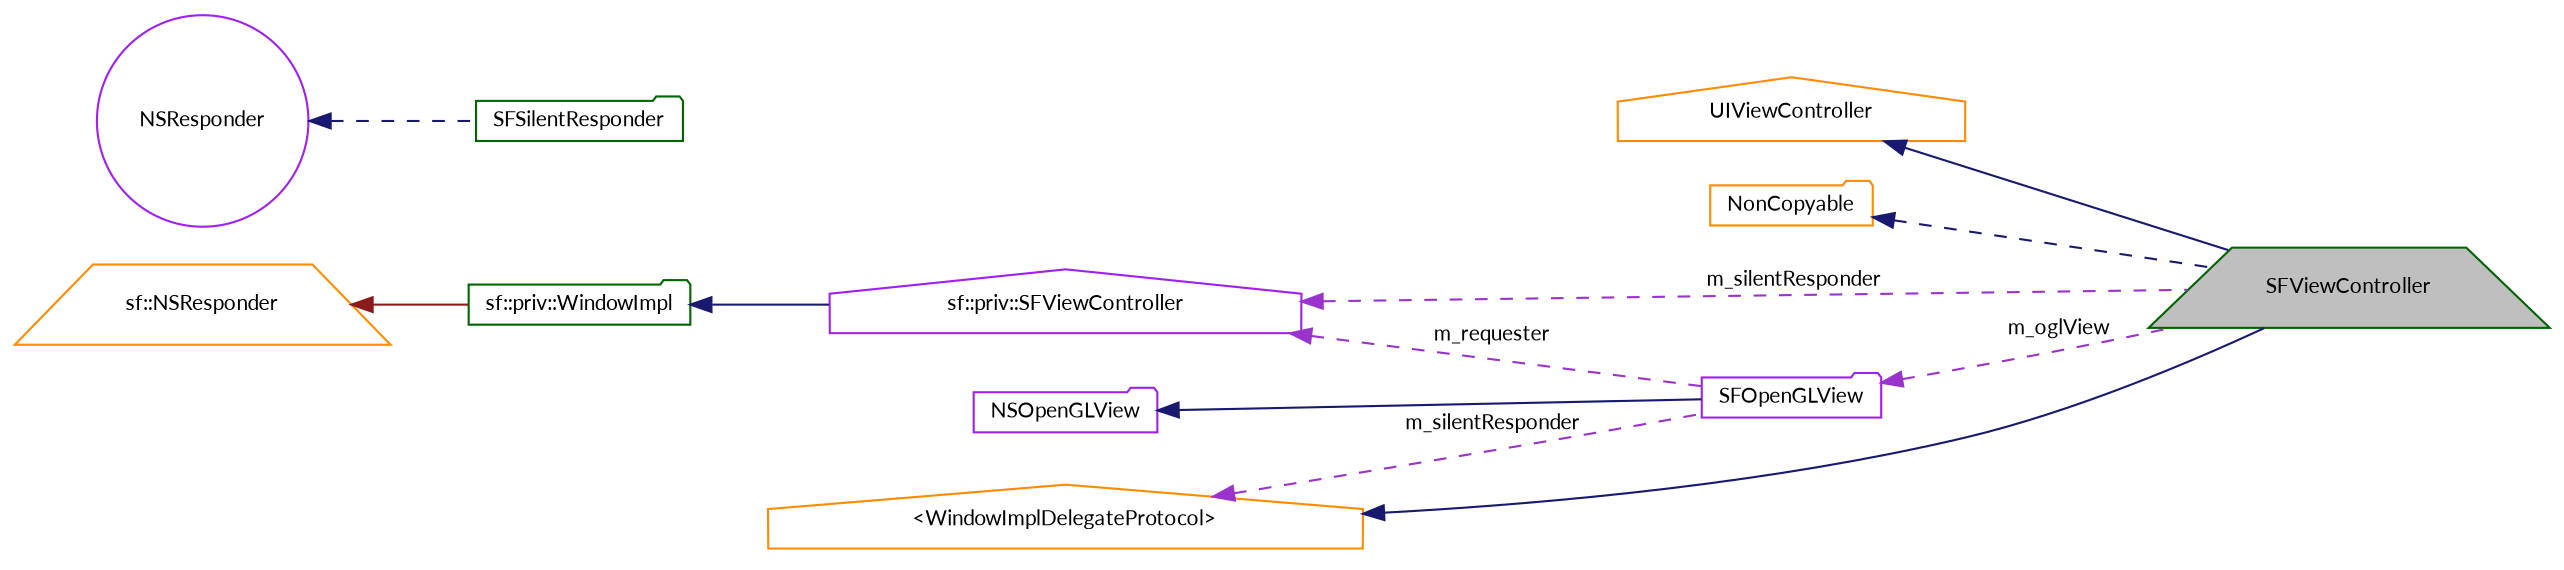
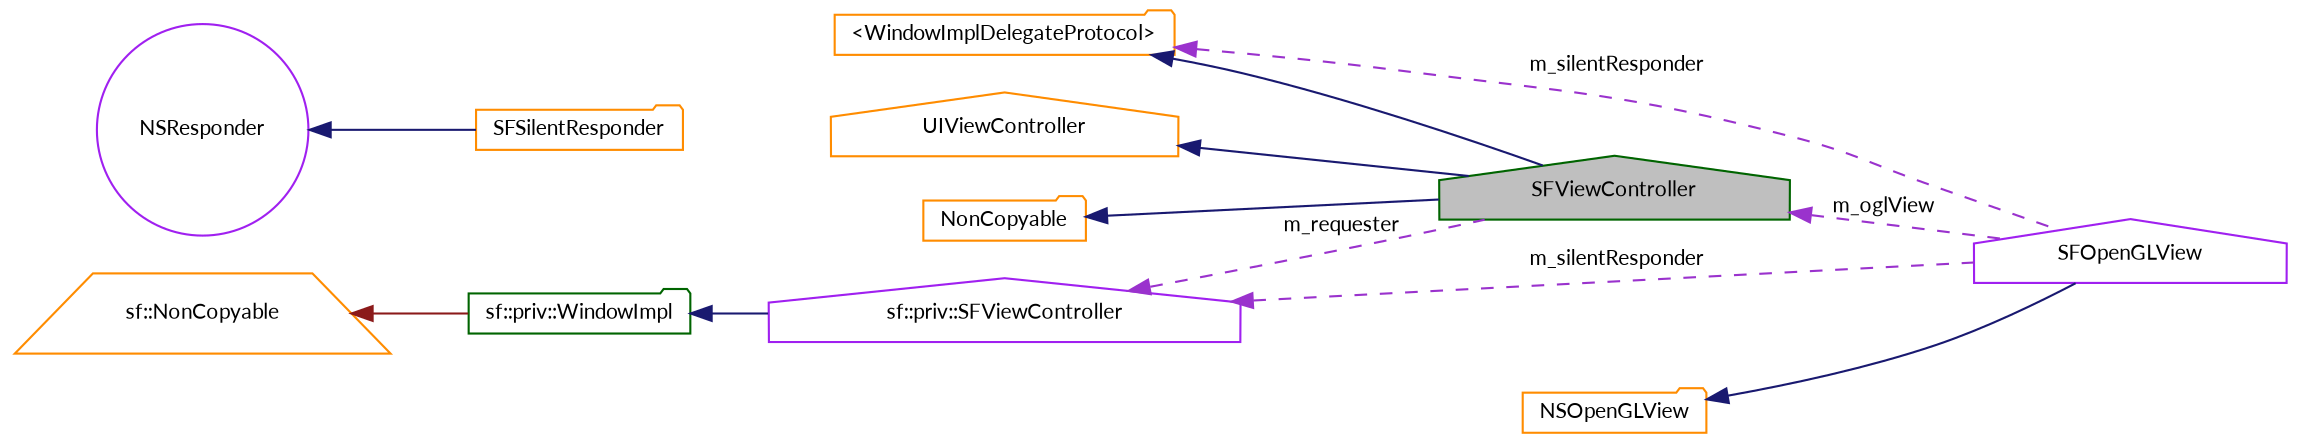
edge "SFSilentResponder" -> "NSResponder": style dashed -> solid
node "SFSilentResponder": color darkgreen -> darkorange
edge "SFViewController" -> "NonCopyable": style dashed -> solid
edge "SFViewController" -> "sf::priv::SFViewController": label " m_silentResponder" -> " m_requester"
node "SFViewController": shape trapezium -> house
node "sf::NSResponder": label "sf::NSResponder" -> "sf::NonCopyable"
edge "SFOpenGLView" -> "sf::priv::SFViewController": label " m_requester" -> " m_silentResponder"
edge "SFViewController" -> "SFOpenGLView": reversed
node "SFOpenGLView": shape folder -> house
node "NSOpenGLView": color purple -> darkorange
node "<WindowImplDelegateProtocol>": shape house -> folder
